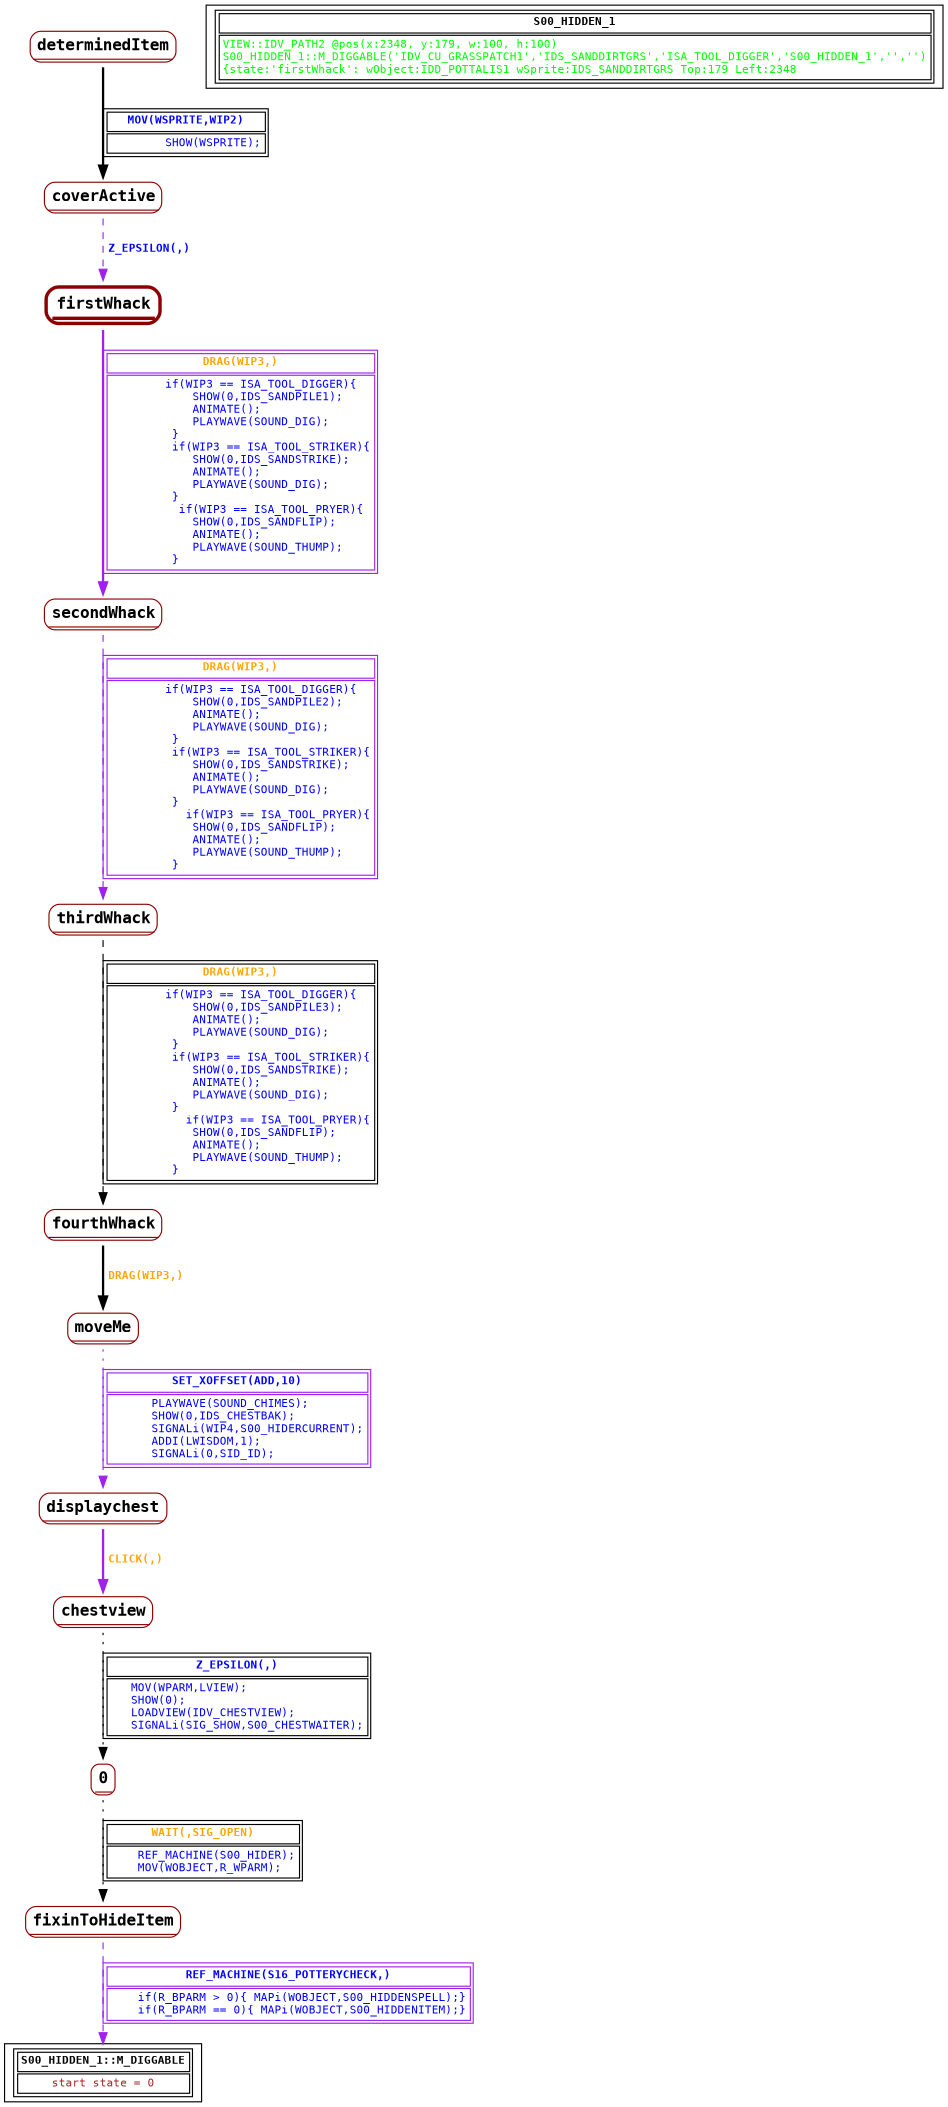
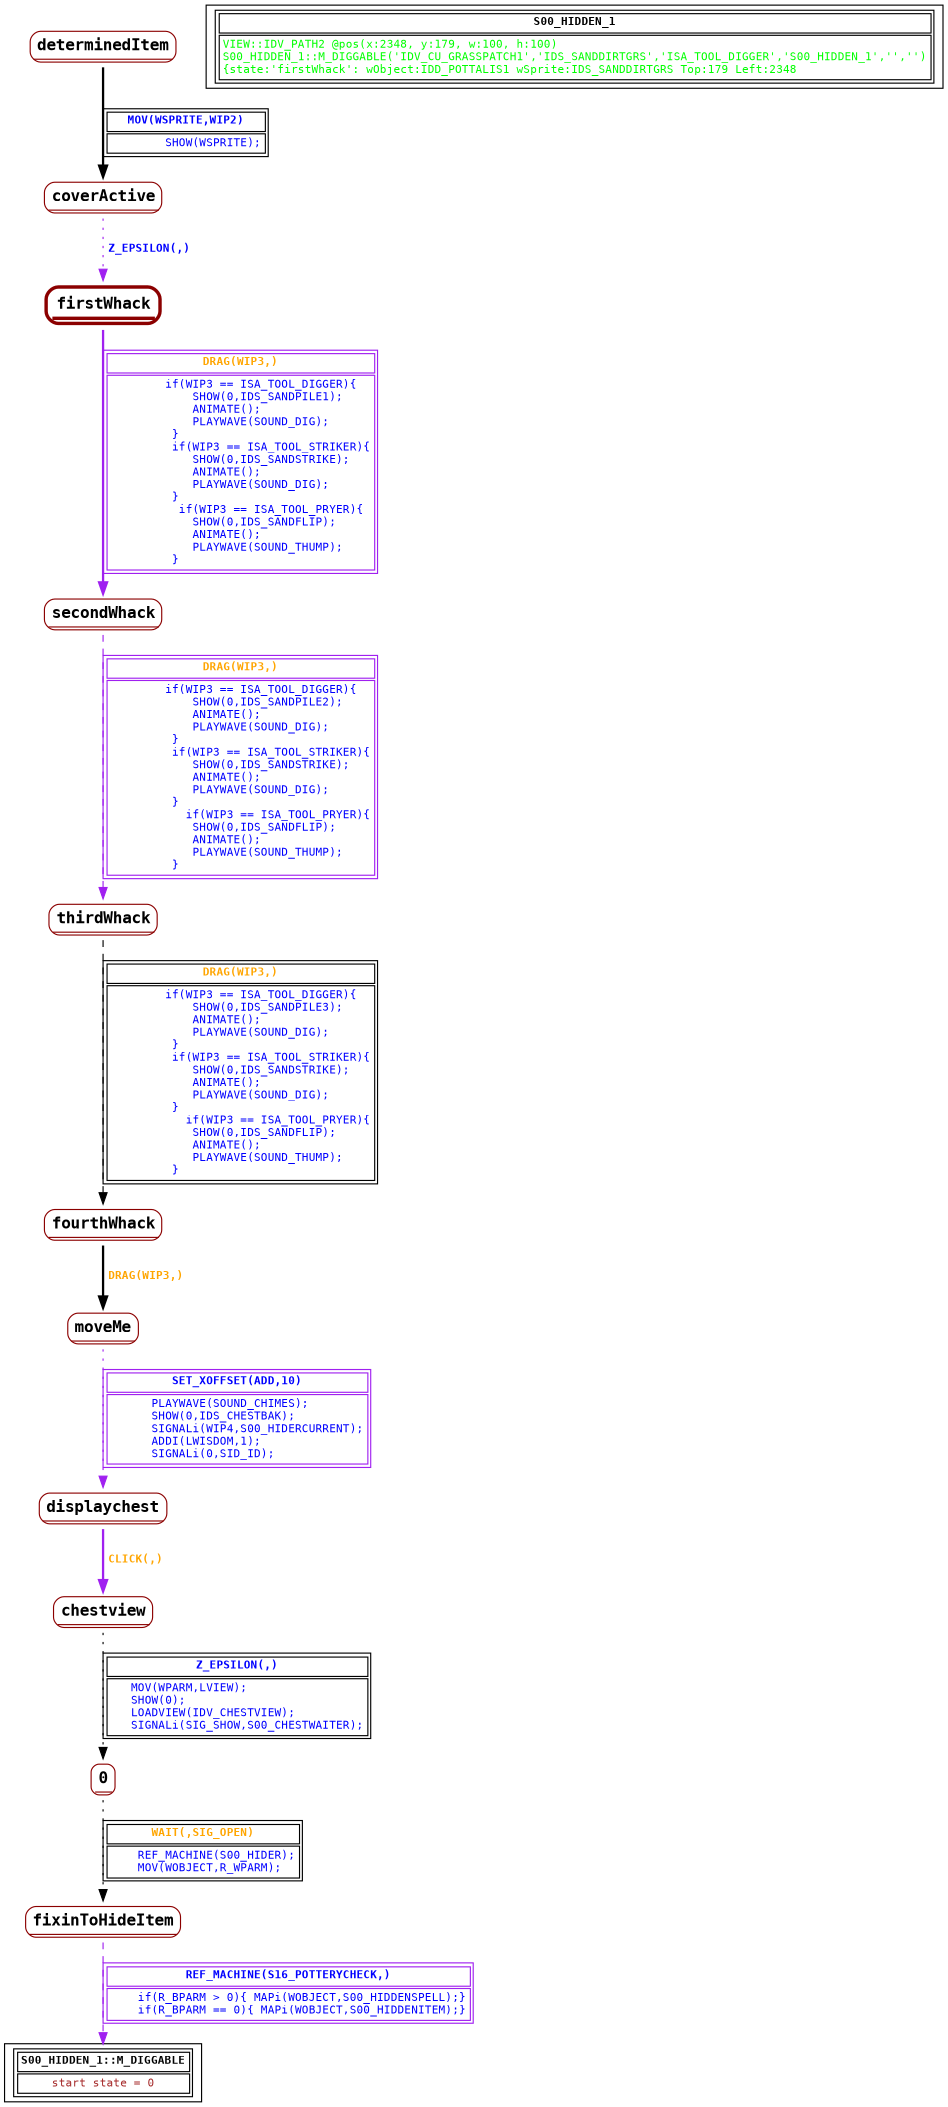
edge "coverActive" -> "firstWhack": style dashed -> dotted
